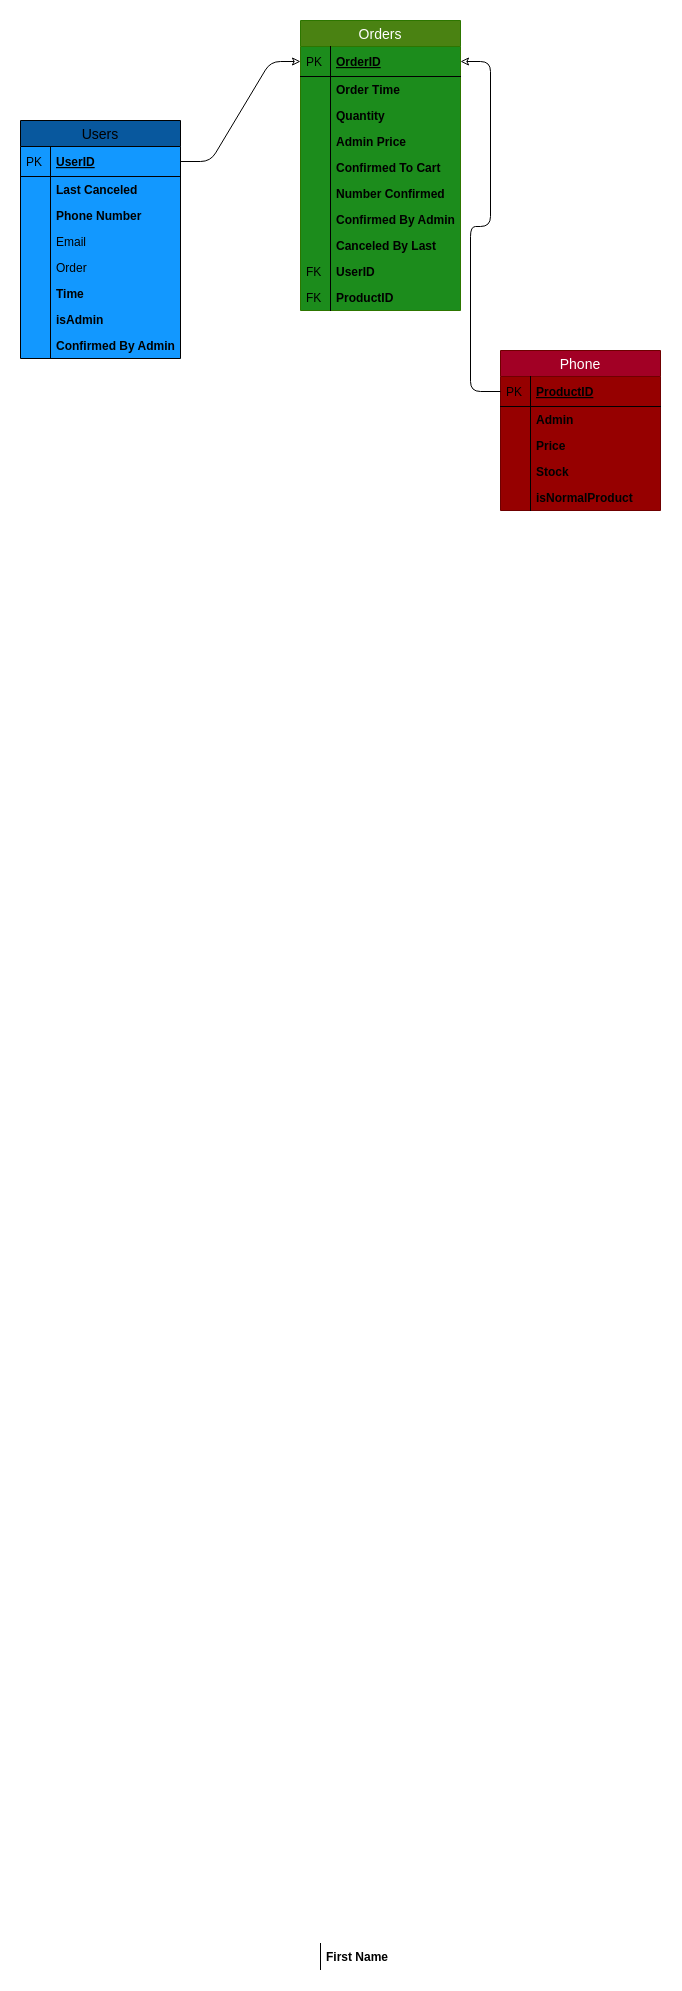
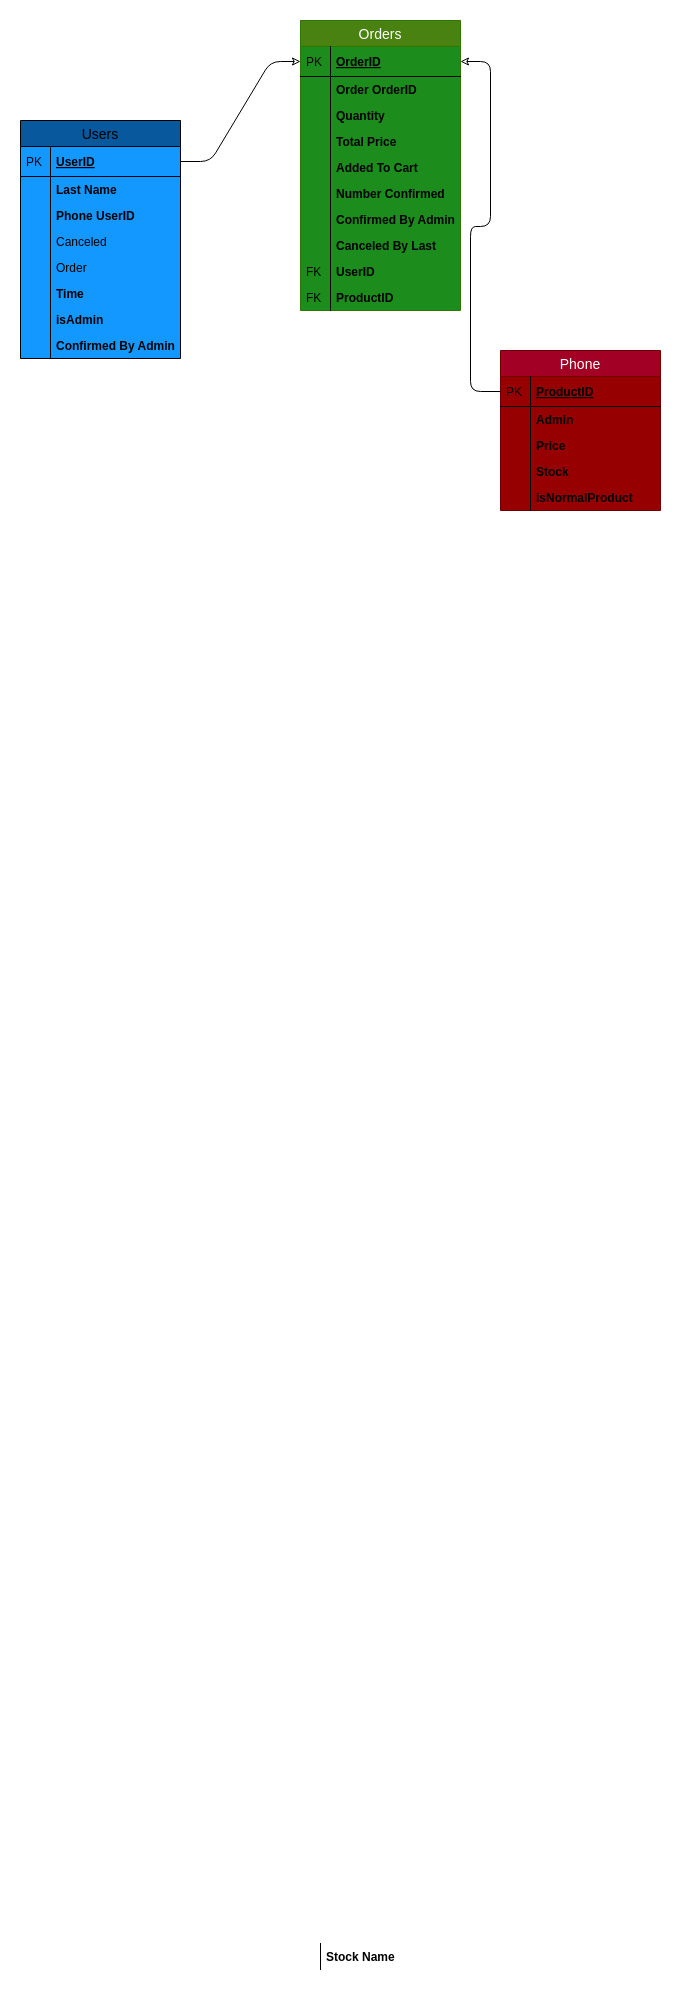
node "Order Time": label "Order Time" -> "Order OrderID"
node "Admin Price": label "Admin Price" -> "Total Price"
node "Confirmed To Cart": label "Confirmed To Cart" -> "Added To Cart"
node "Last Canceled": label "Last Canceled" -> "Last Name"
node "Phone Number": label "Phone Number" -> "Phone UserID"
node "Email": label "Email" -> "Canceled"
node "First Name": label "First Name" -> "Stock Name"
